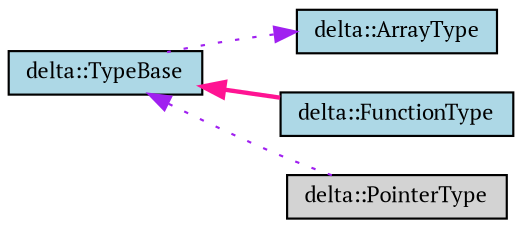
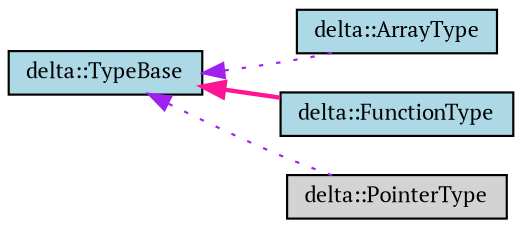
edge "delta::TypeBase" -> "delta::ArrayType": reversed
